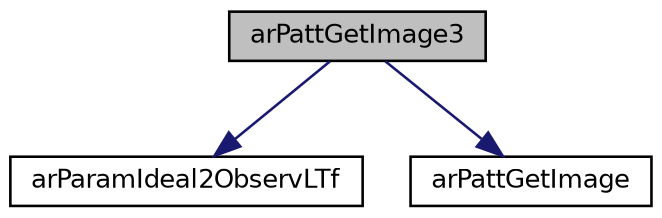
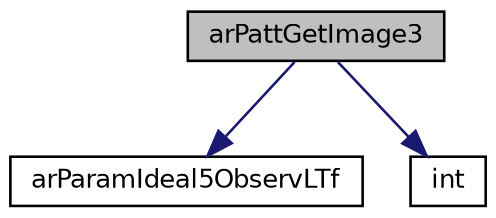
node "arParamIdeal2ObservLTf": label "arParamIdeal2ObservLTf" -> "arParamIdeal5ObservLTf"
node "arPattGetImage": label "arPattGetImage" -> "int"
